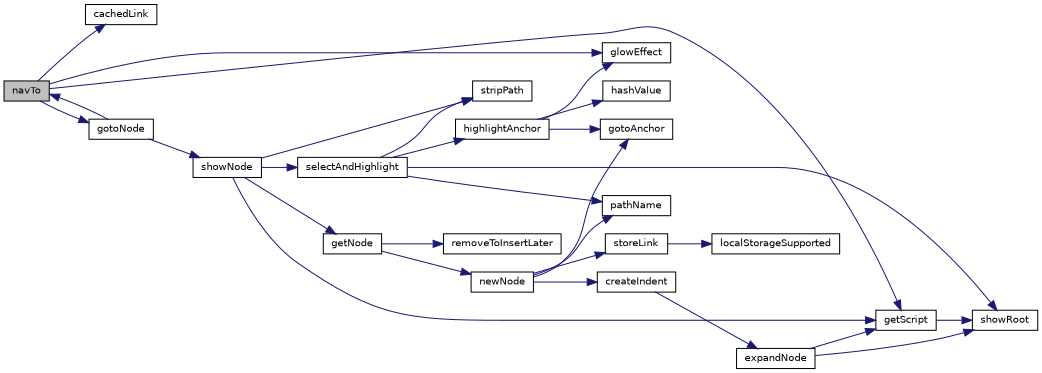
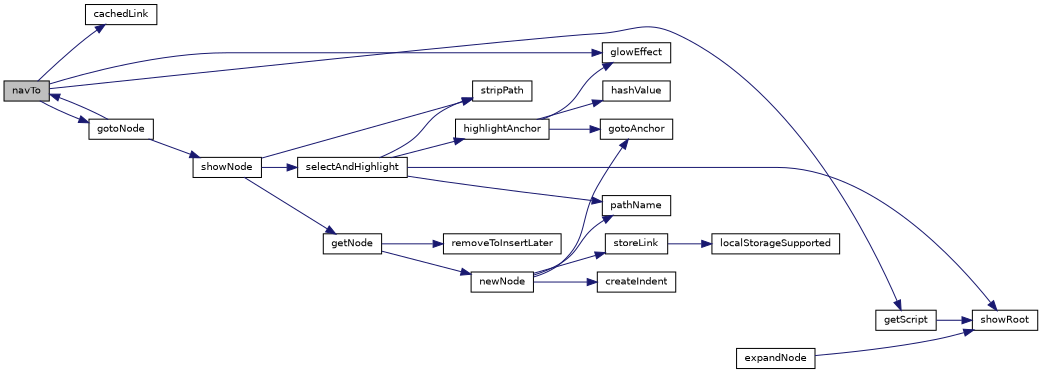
edge "createIndent" -> "expandNode": removed
edge "showNode" -> "getScript": removed
edge "expandNode" -> "getScript": removed
